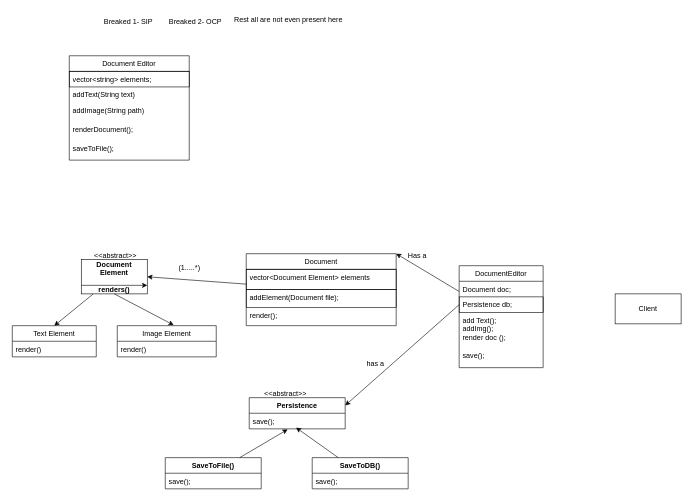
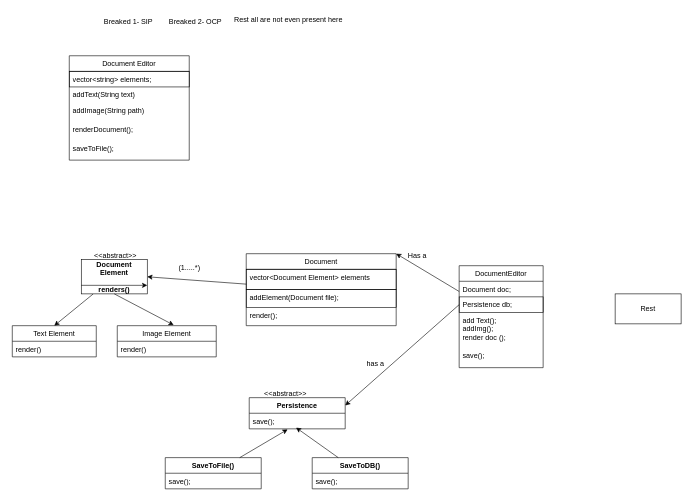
node "Client": label "Client" -> "Rest"
